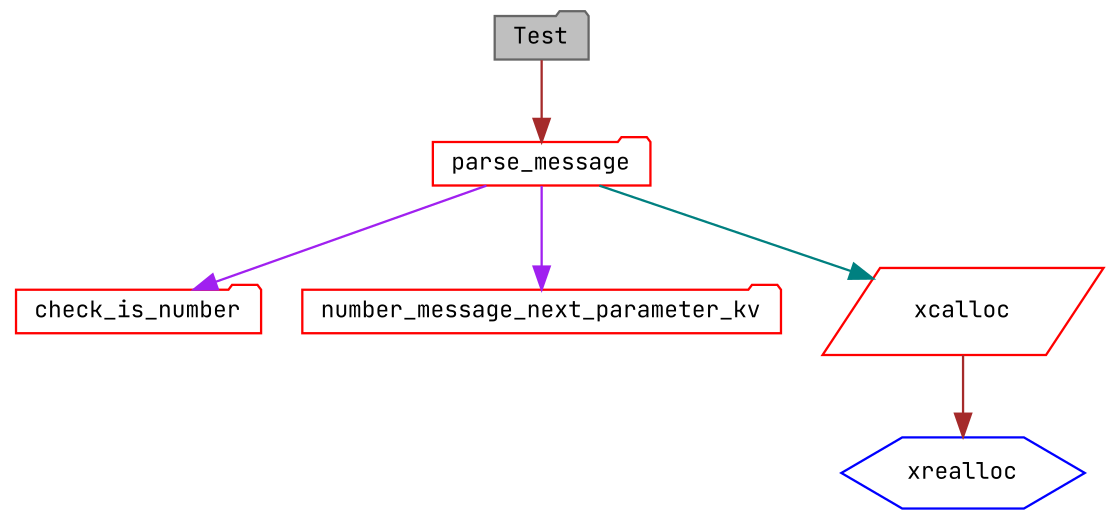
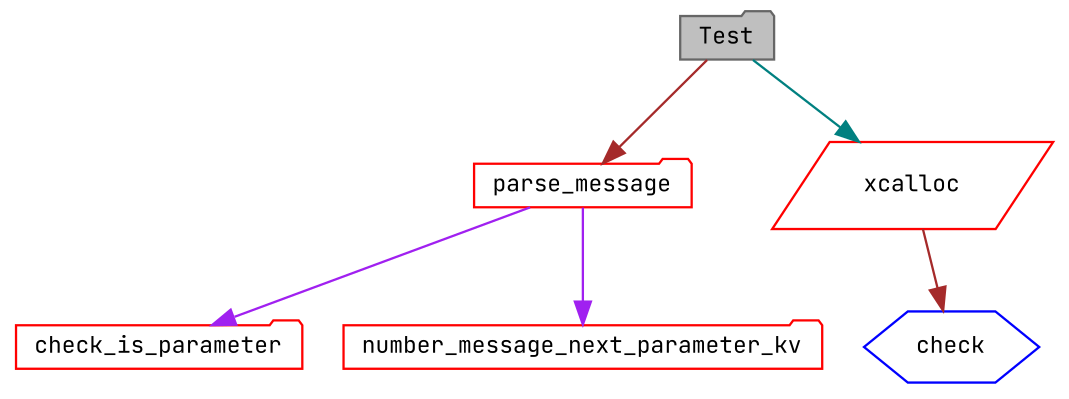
edge "parse_message" -> "xcalloc": now "Test" -> "xcalloc"
node "check_is_number": label "check_is_number" -> "check_is_parameter"
node "xrealloc": label "xrealloc" -> "check"
